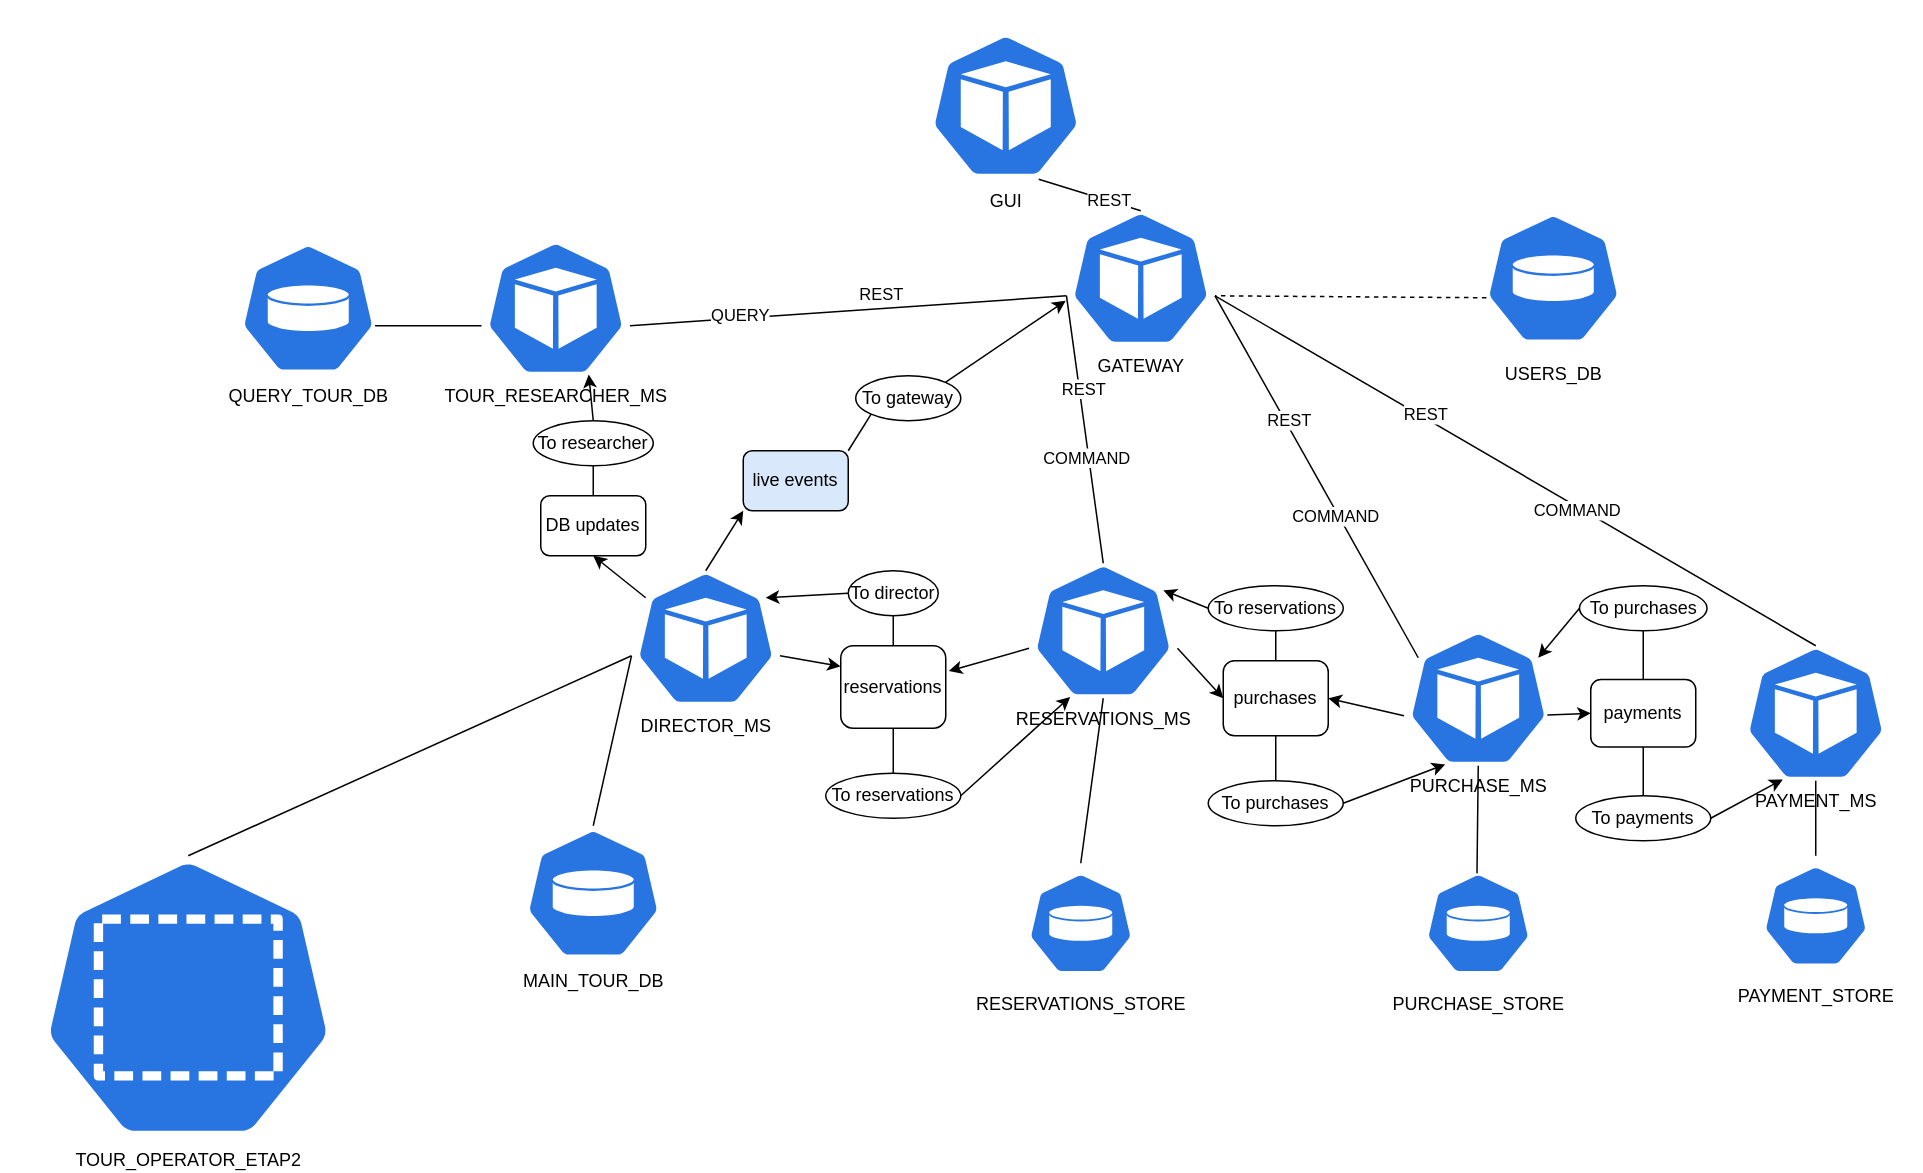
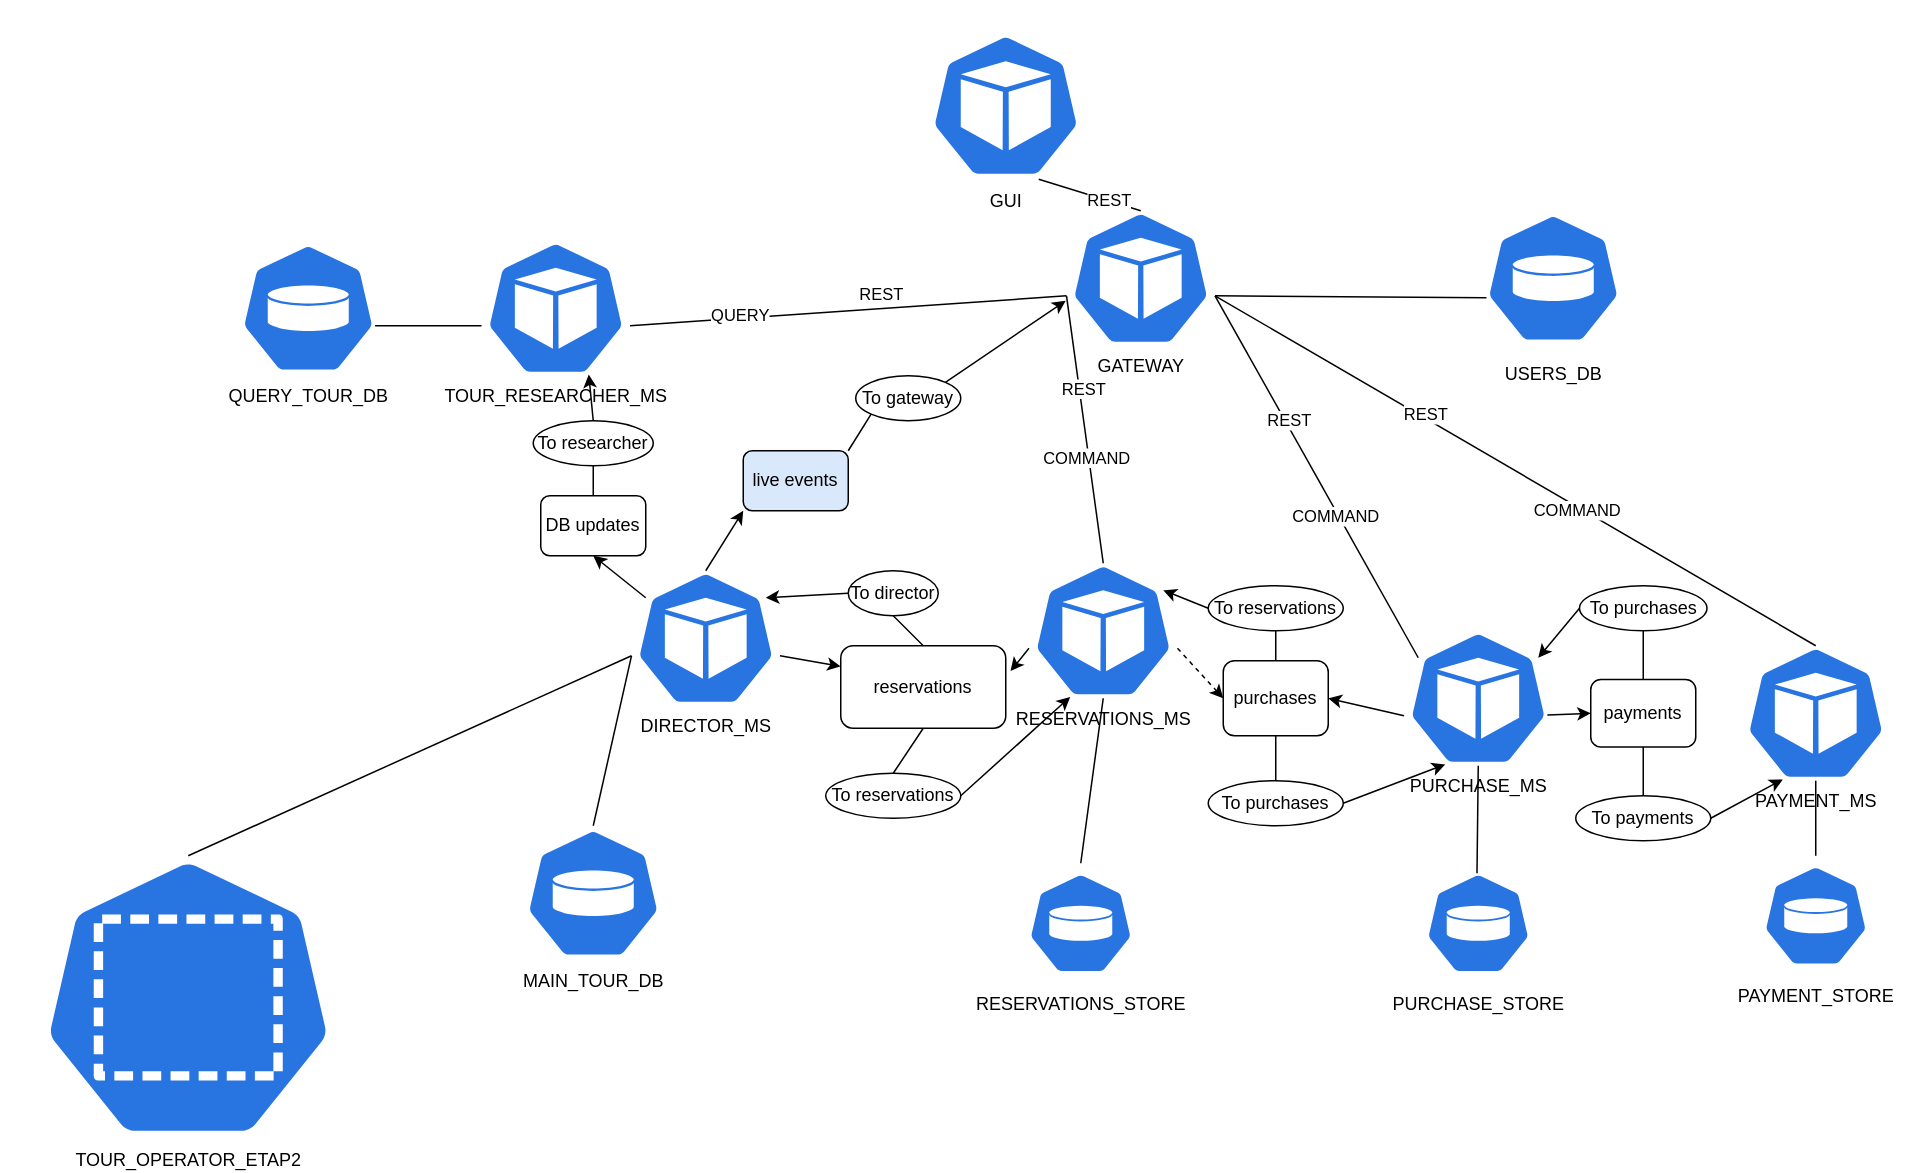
edge "GATEWAY" -- "USERS_DB": style dashed -> solid
edge "RESERVATIONS_MS" -> "purchases": style solid -> dashed
node "reservations": size 105x83 -> 165x83
